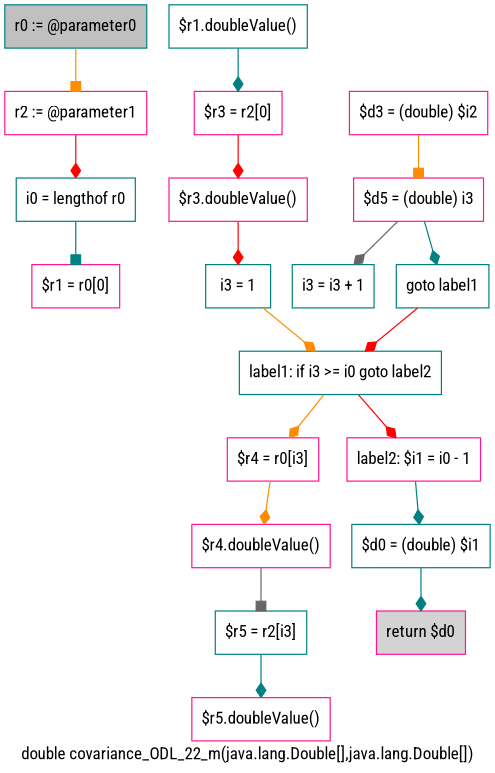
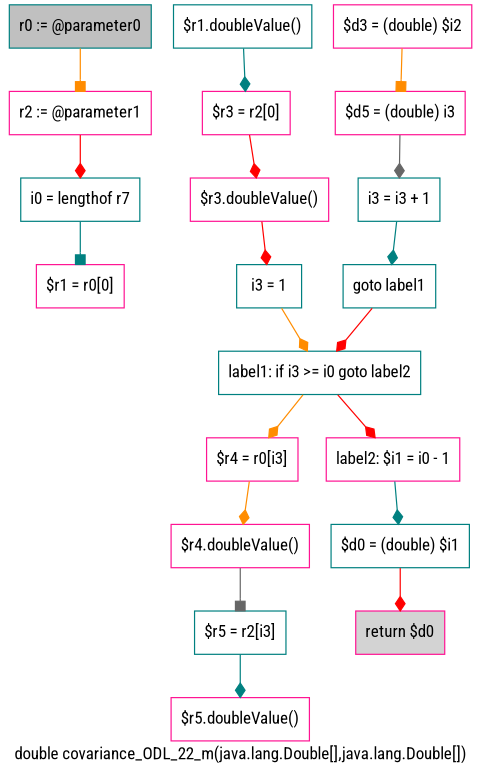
node "i0 = lengthof r0": label "i0 = lengthof r0" -> "i0 = lengthof r7"
edge "$d5 = (double) i3" -> "goto label1": now "i3 = i3 + 1" -> "goto label1"
edge "$d0 = (double) $i1" -> "return $d0": color teal -> red
